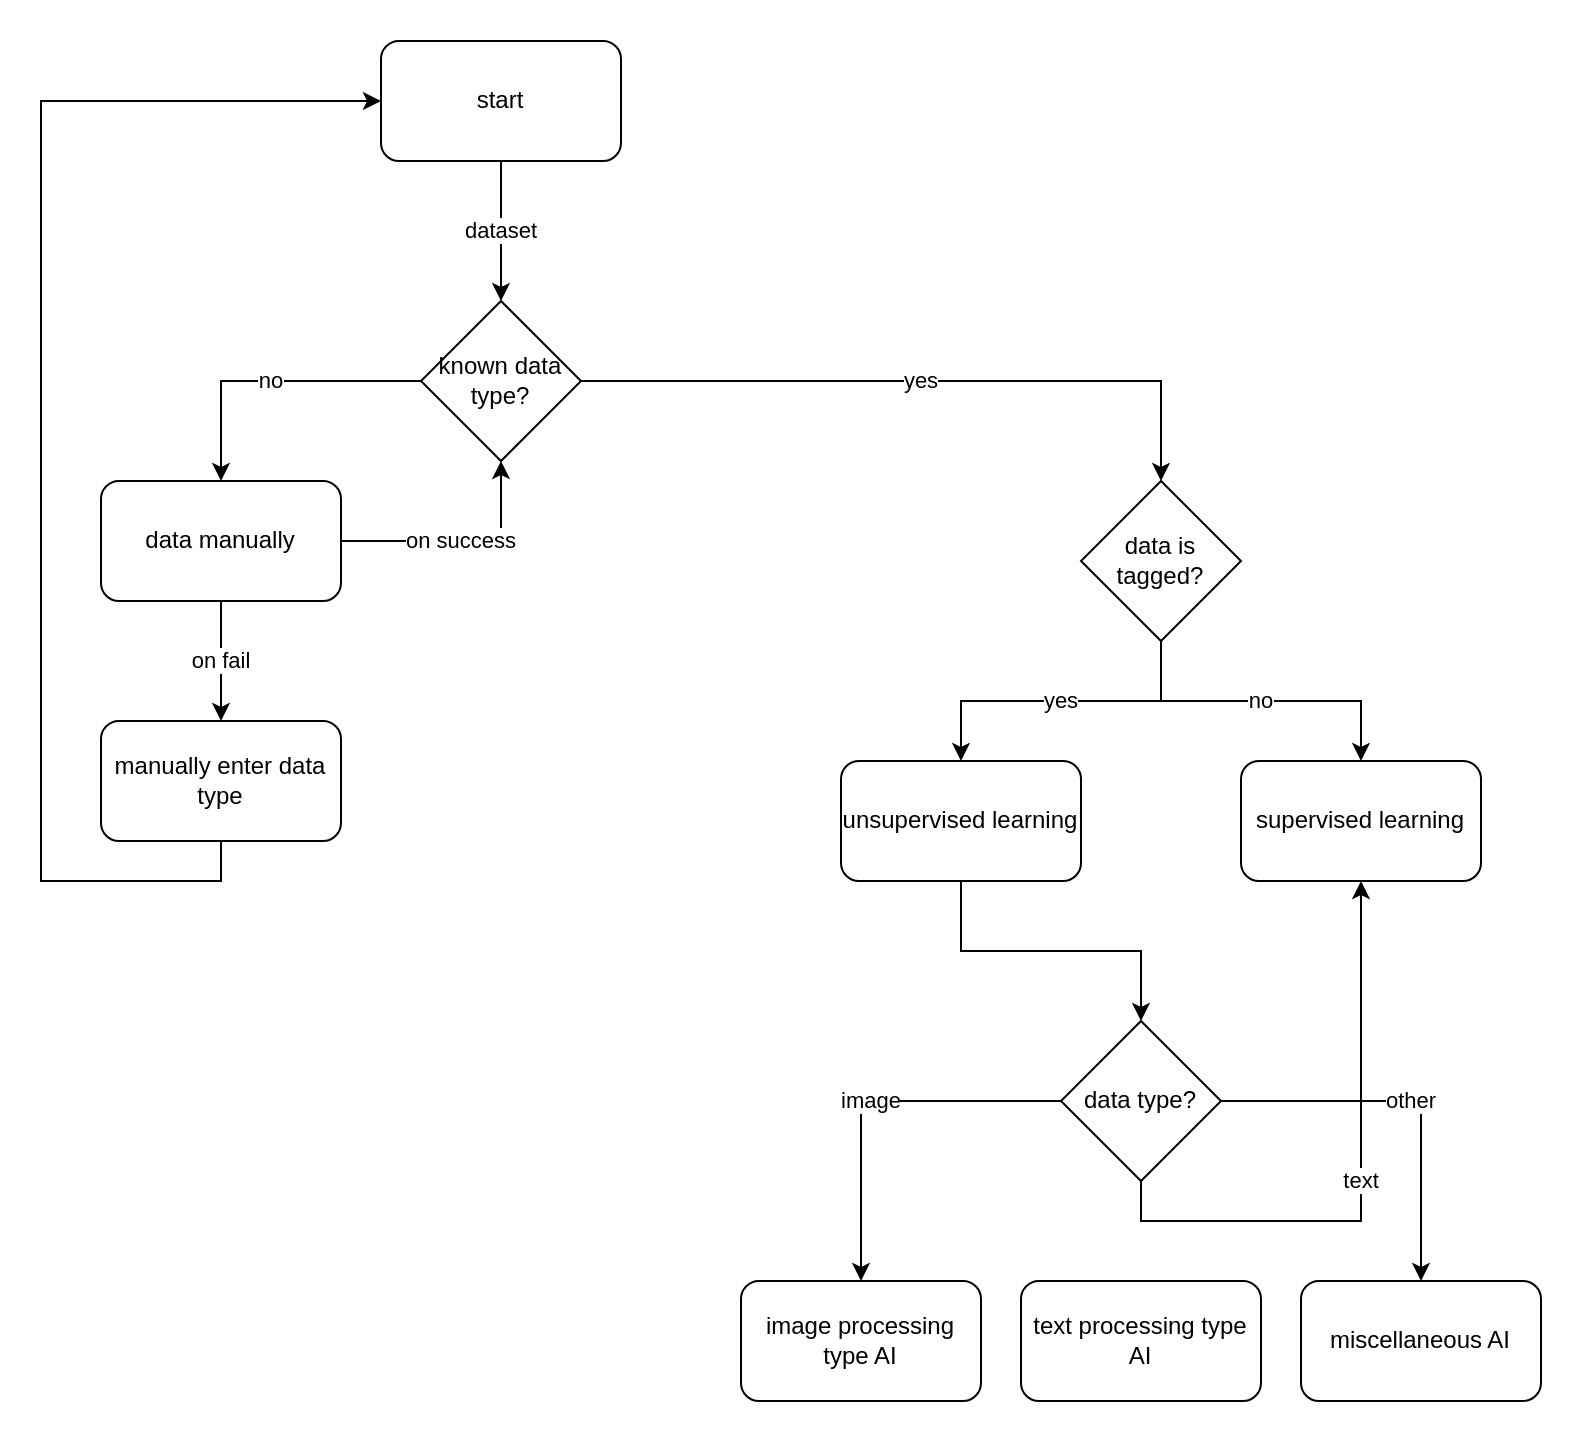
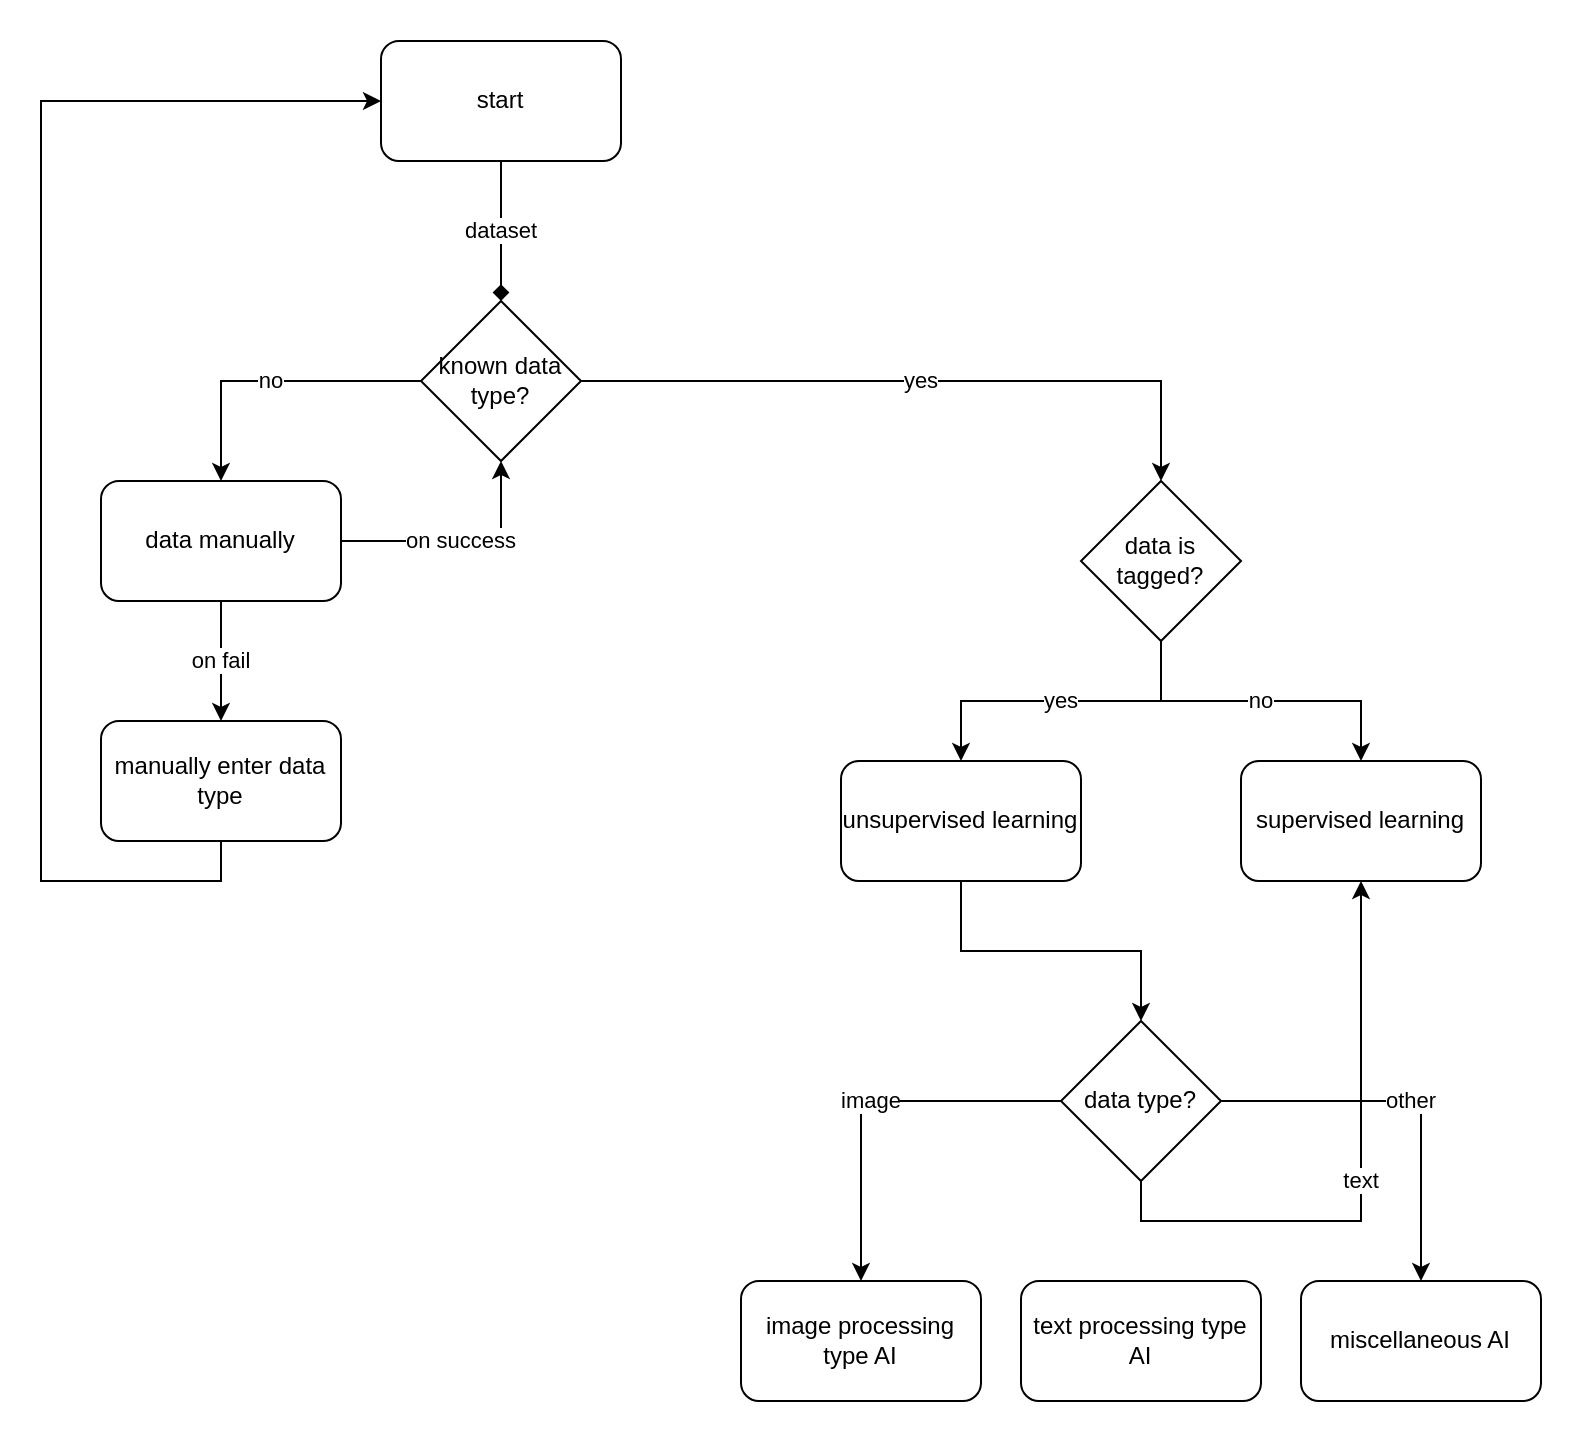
edge "start" -> "known data type?": arrowhead classic -> diamond
